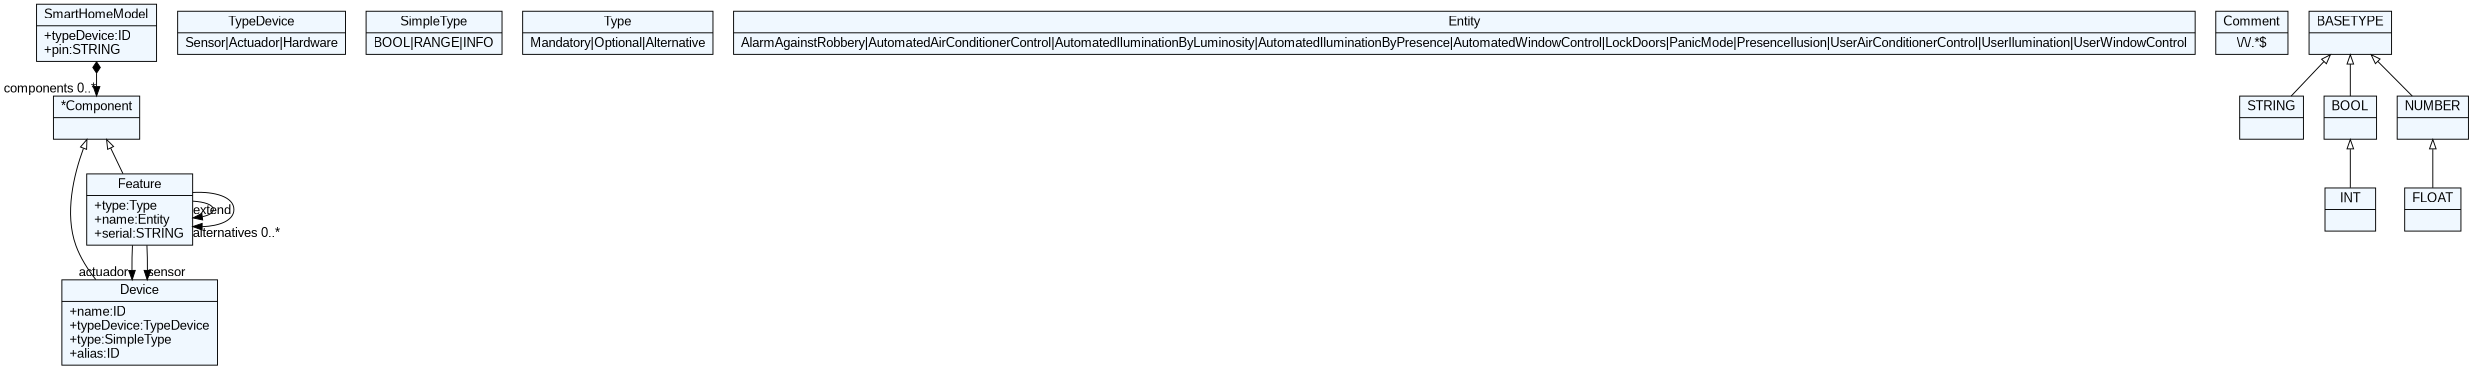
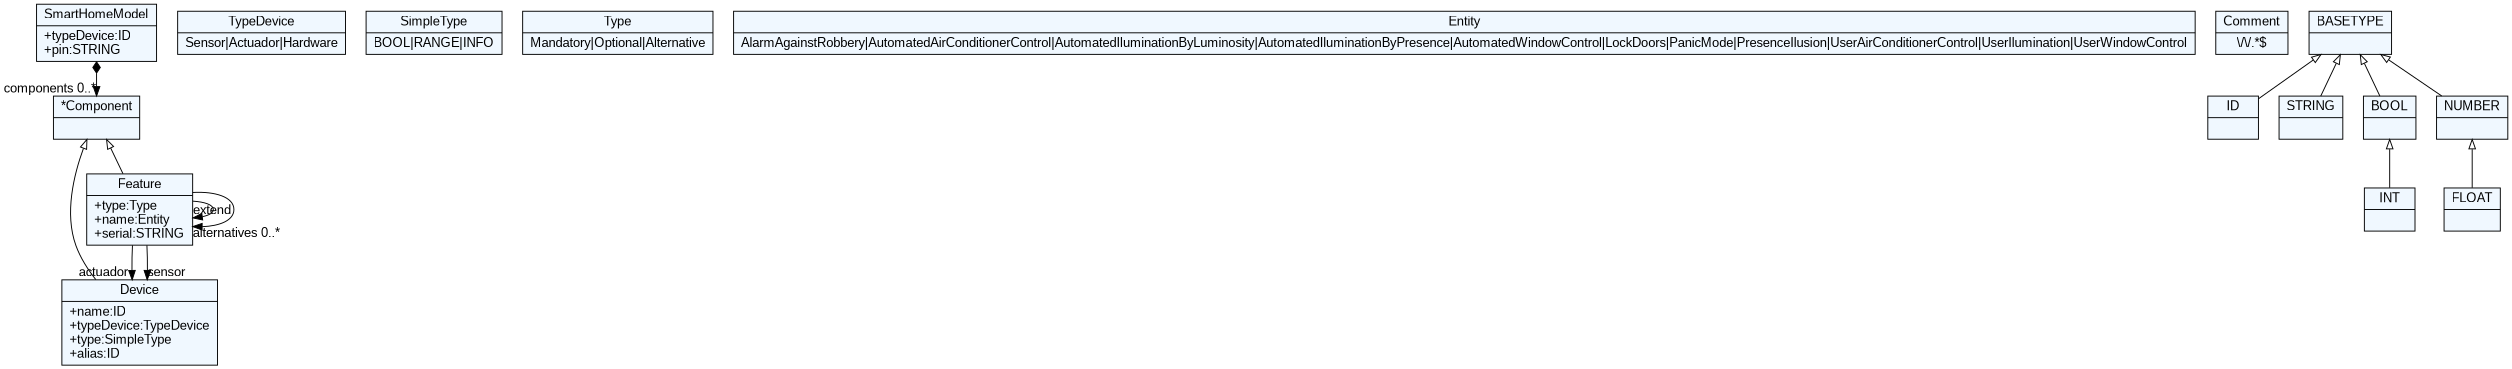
node "ID": added
